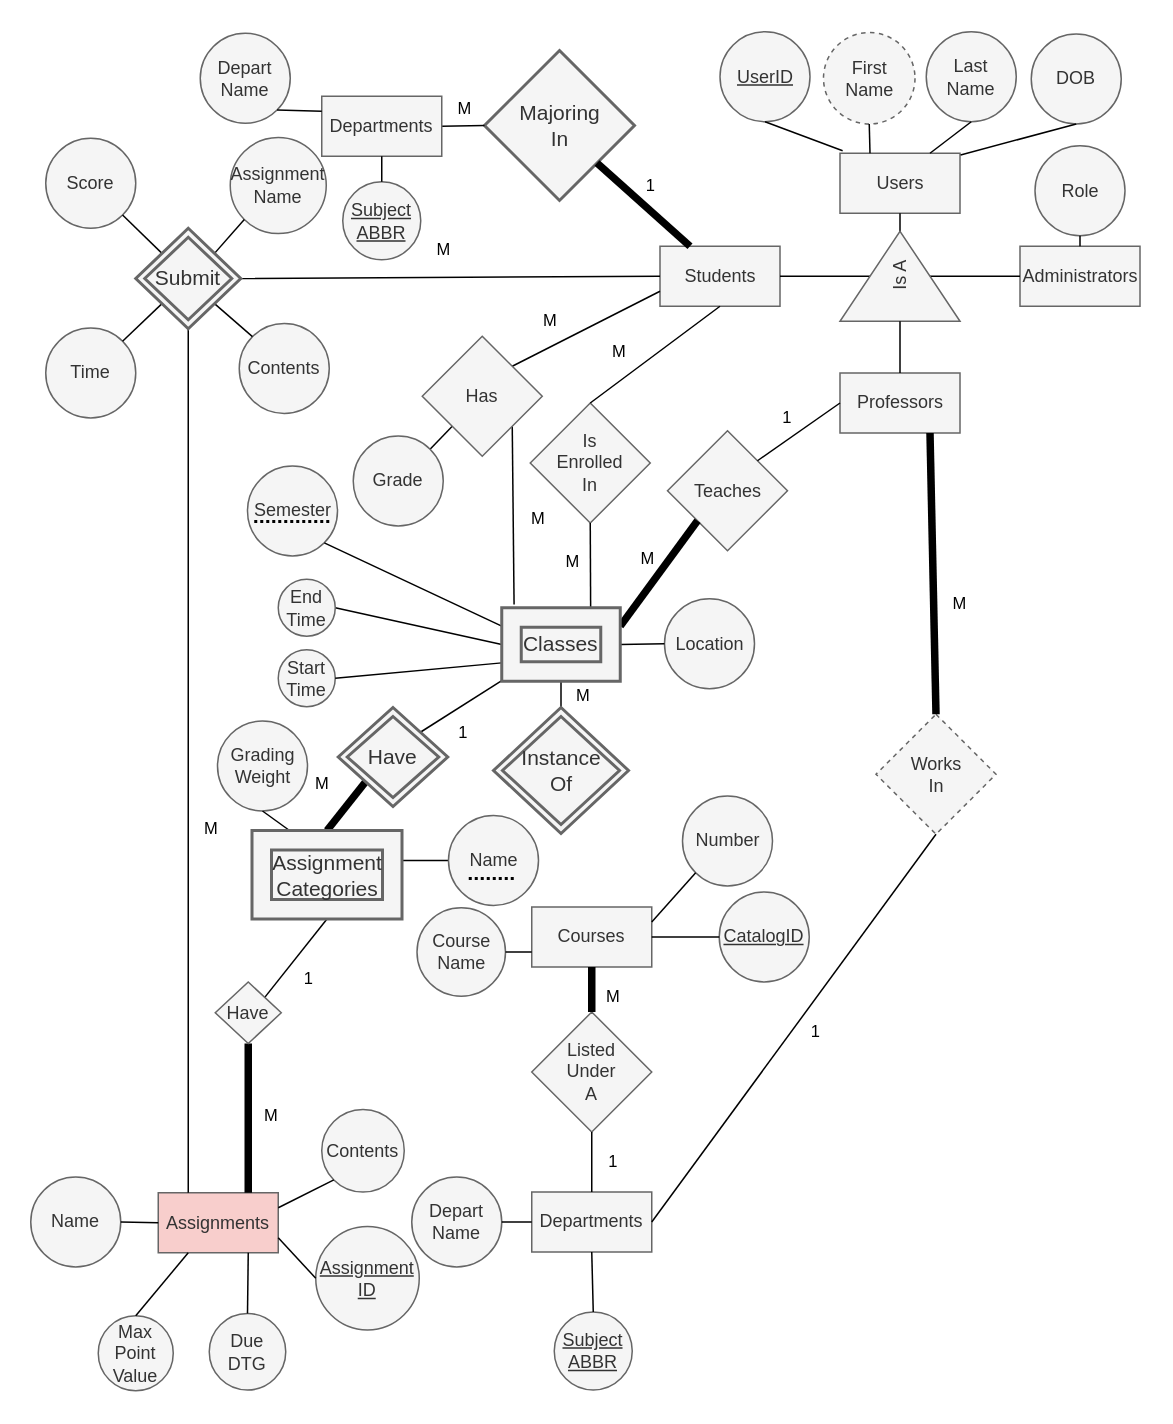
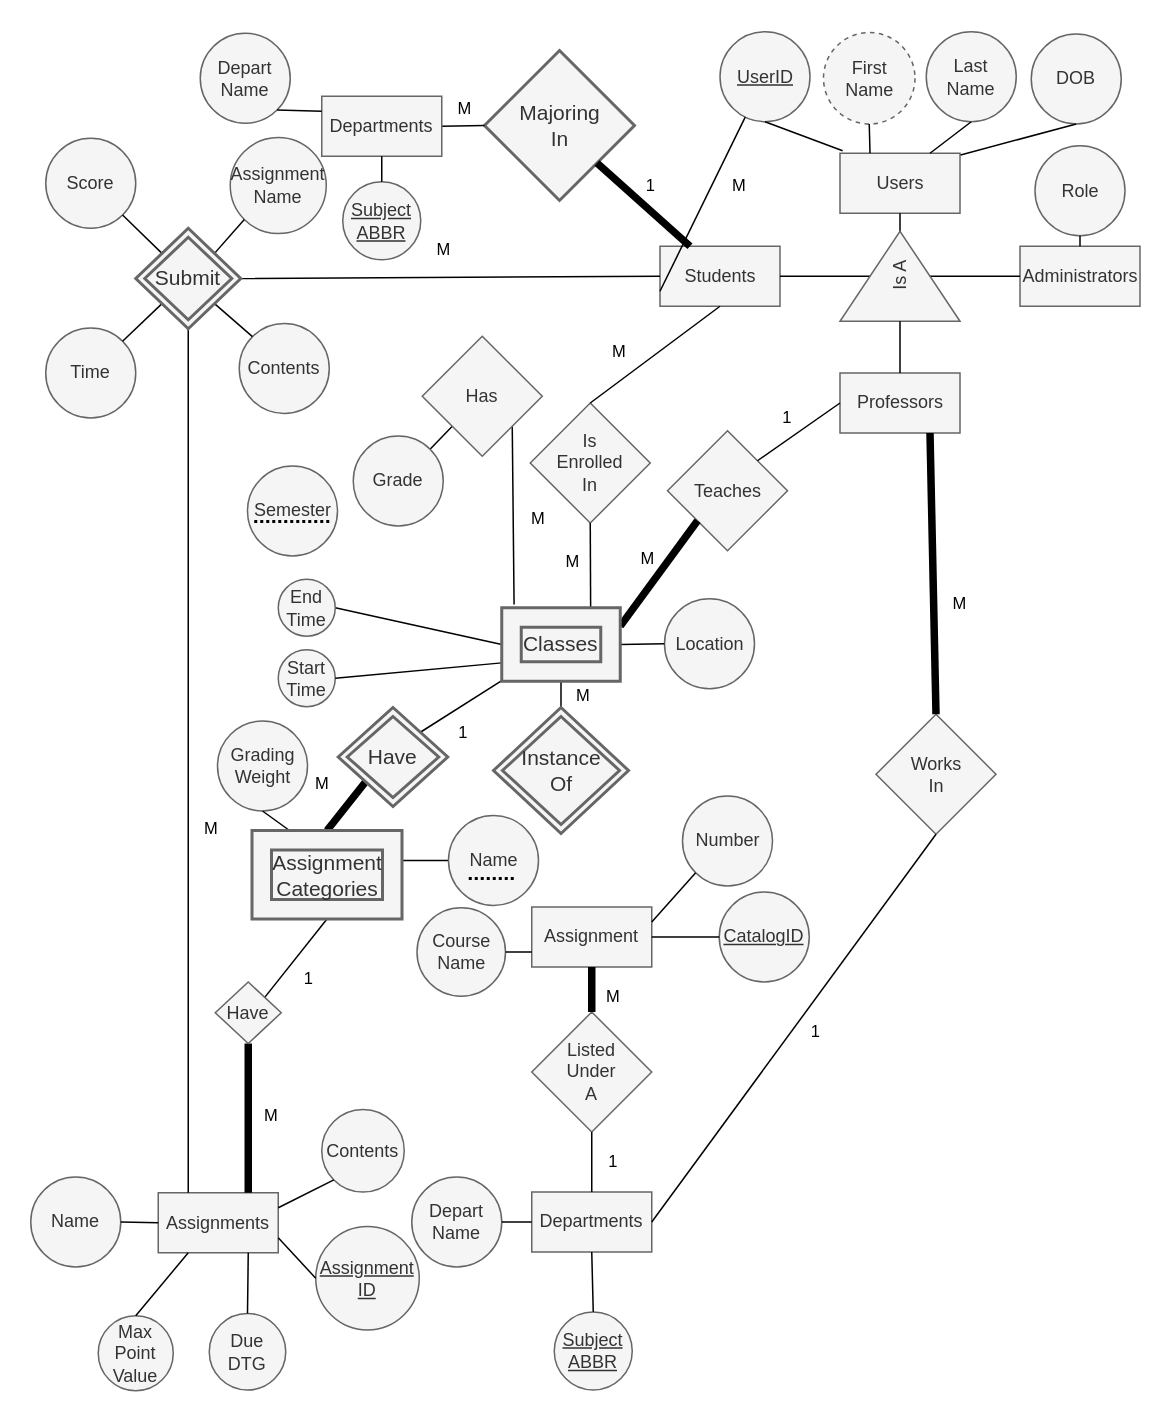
edge "Students" -- "Has": now "Students" -- "UserID"
edge "Semester" -- "Classes": removed
node "Works In": style dashed -> solid
node "Courses": label "Courses" -> "Assignment"
node "Assignments": fillcolor #f8cecc -> #f5f5f5
